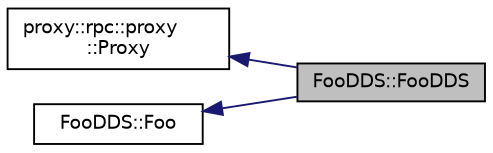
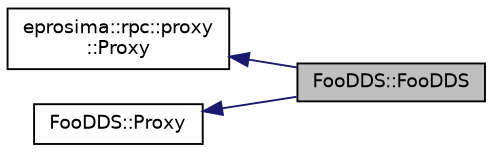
node "proxy::rpc::proxy ::Proxy": label "proxy::rpc::proxy ::Proxy" -> "eprosima::rpc::proxy ::Proxy"
node "FooDDS::Foo": label "FooDDS::Foo" -> "FooDDS::Proxy"
